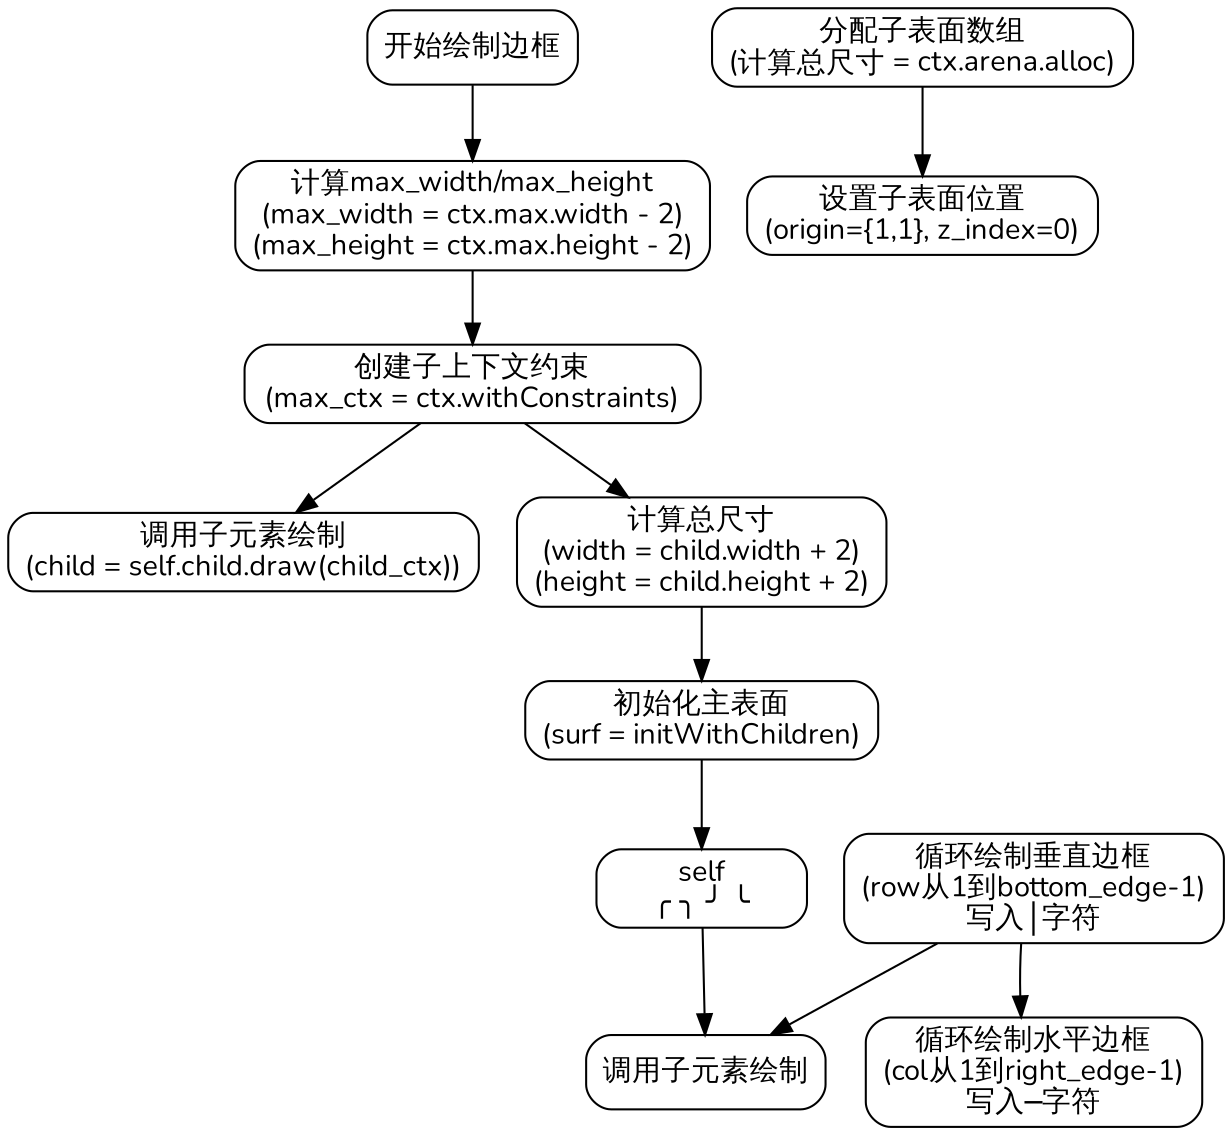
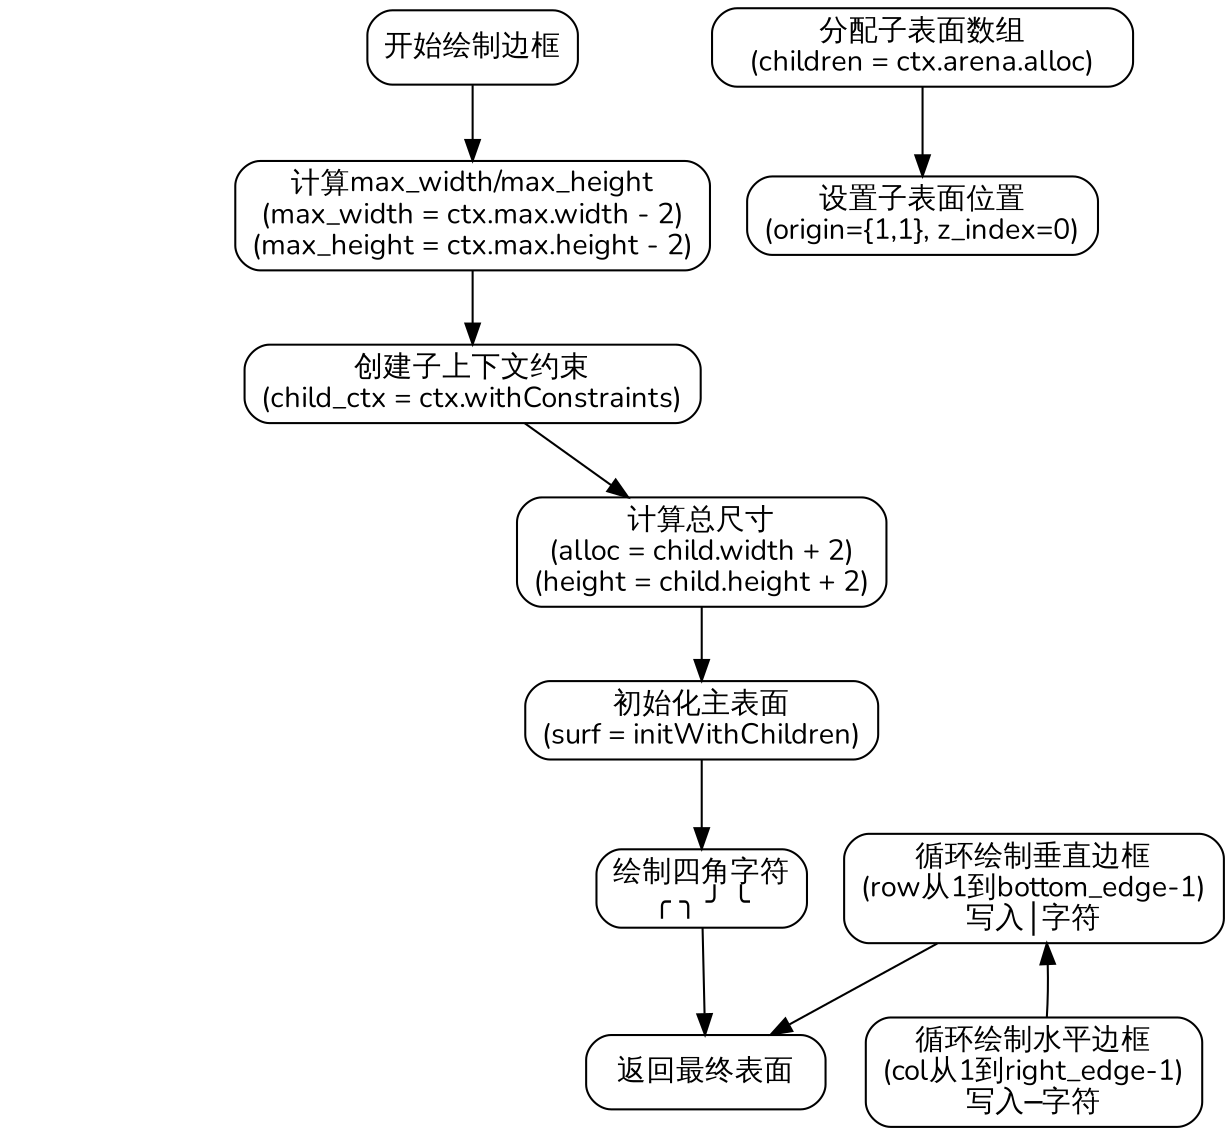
node "分配子表面数组 (计算总尺寸 = ctx.arena.alloc)": label "分配子表面数组 (计算总尺寸 = ctx.arena.alloc)" -> "分配子表面数组 (children = ctx.arena.alloc)"
node "创建子上下文约束 (max_ctx = ctx.withConstraints)": label "创建子上下文约束 (max_ctx = ctx.withConstraints)" -> "创建子上下文约束 (child_ctx = ctx.withConstraints)"
node "调用子元素绘制 (child = self.child.draw(child_ctx))": removed
node "计算总尺寸 (width = child.width + 2) (height = child.height + 2)": label "计算总尺寸 (width = child.width + 2) (height = child.height + 2)" -> "计算总尺寸 (alloc = child.width + 2) (height = child.height + 2)"
node "self ╭ ╮ ╯ ╰": label "self ╭ ╮ ╯ ╰" -> "绘制四角字符 ╭ ╮ ╯ ╰"
edge "循环绘制垂直边框 (row从1到bottom_edge-1) 写入│字符" -> "循环绘制水平边框 (col从1到right_edge-1) 写入─字符": reversed
node "调用子元素绘制": label "调用子元素绘制" -> "返回最终表面"
